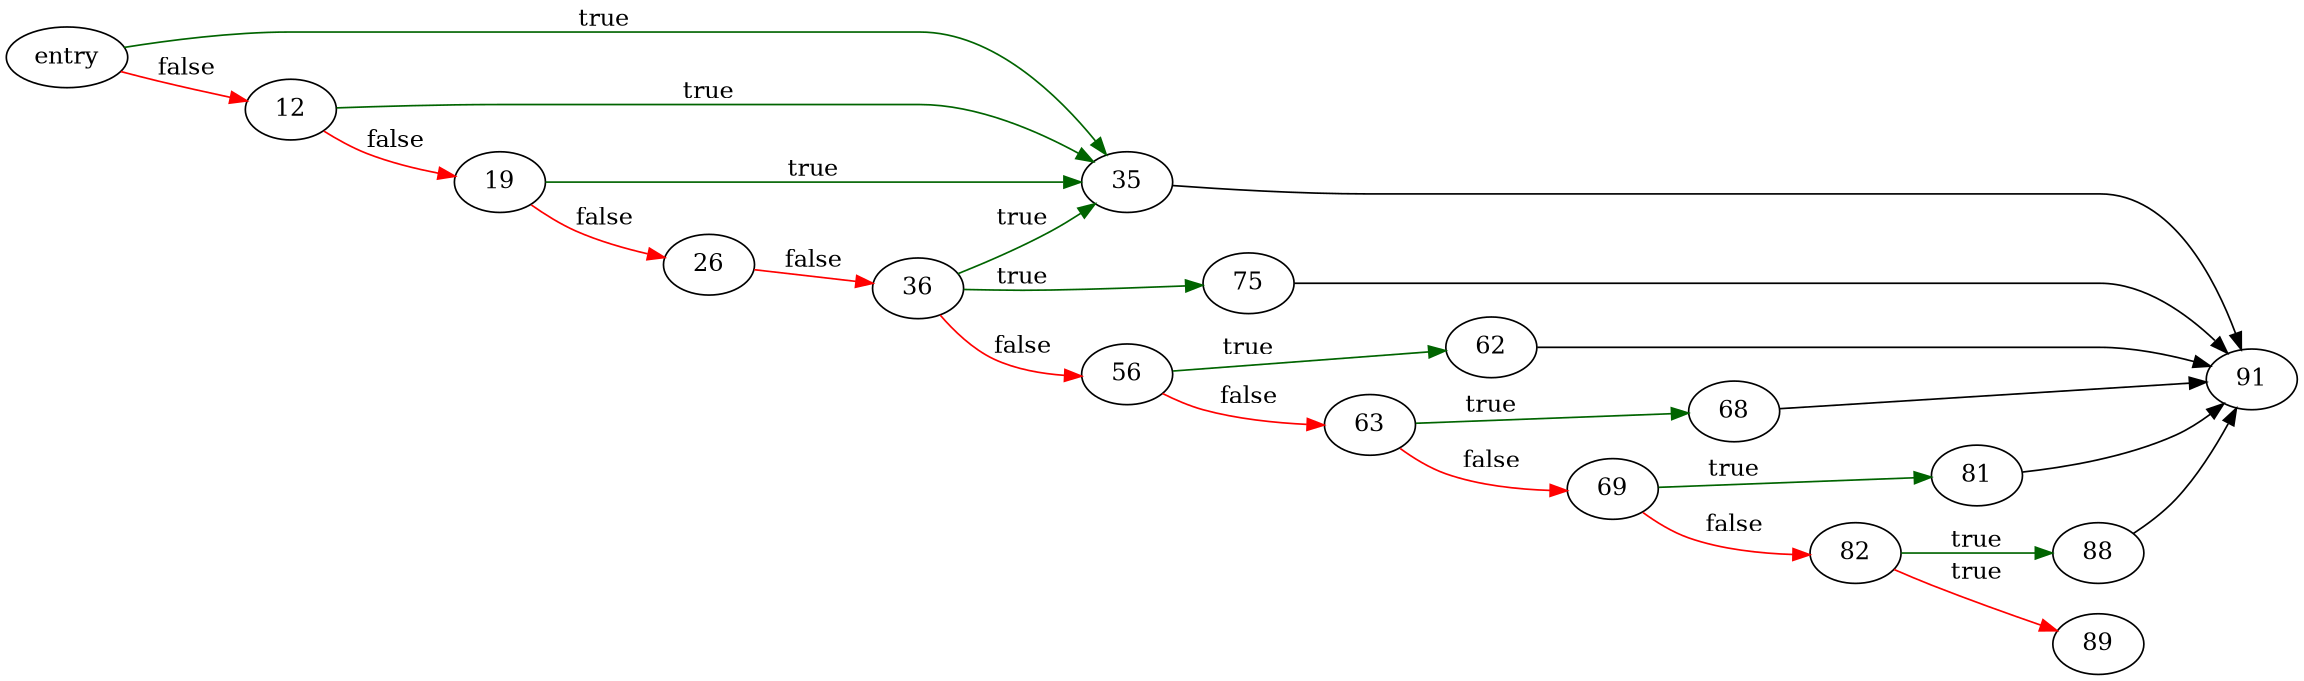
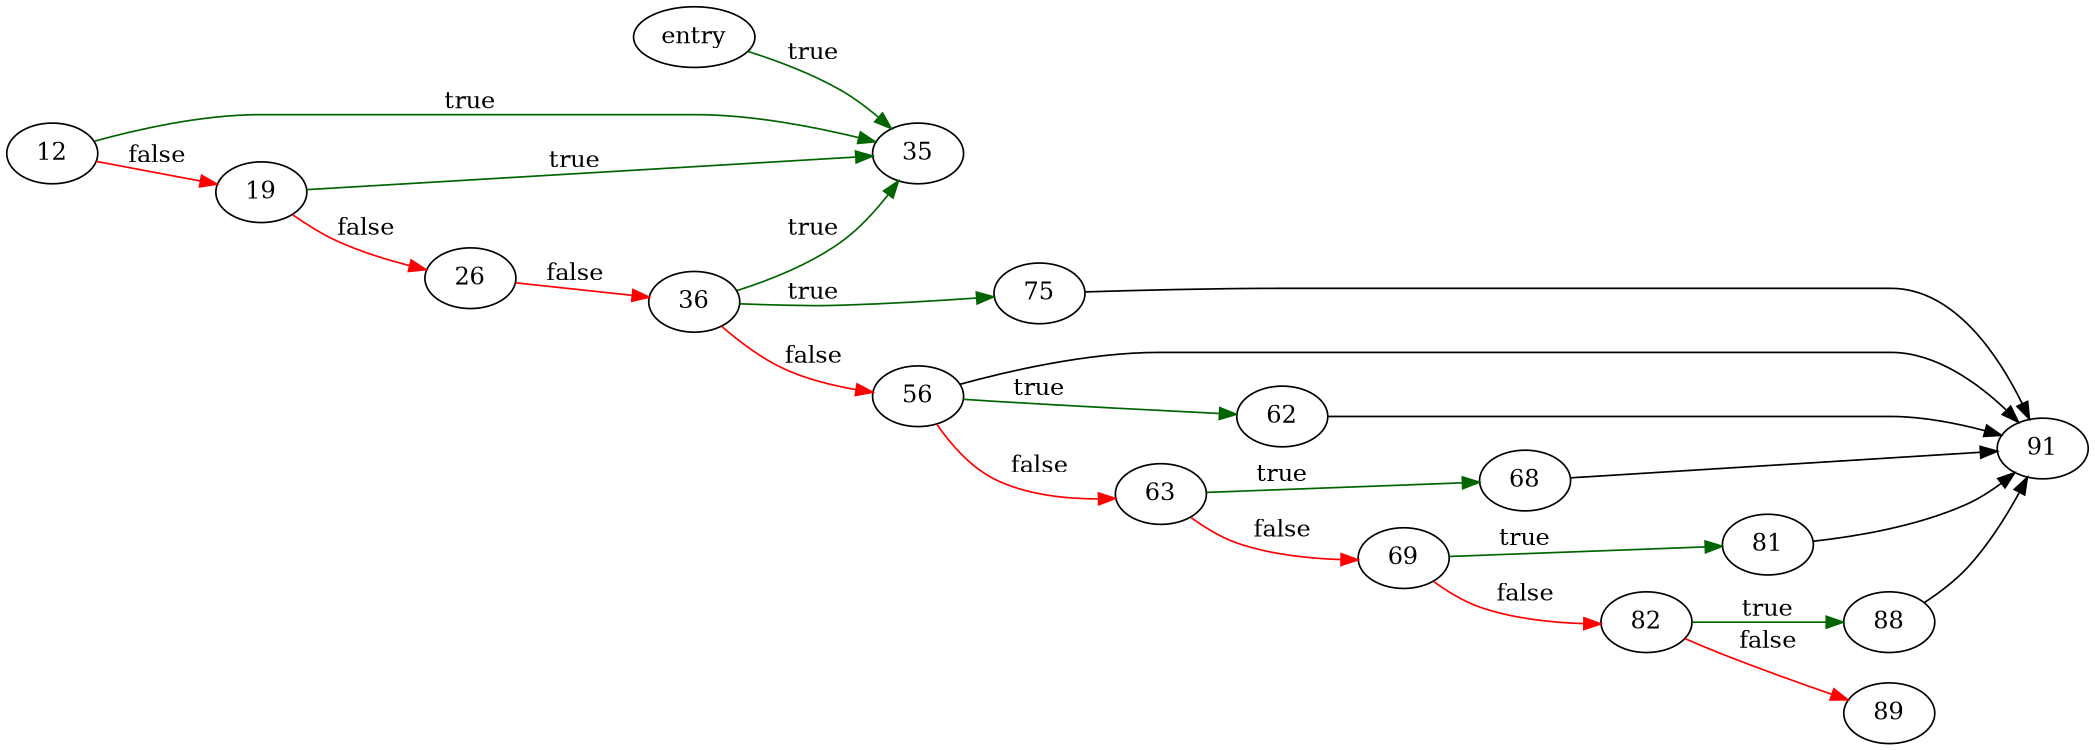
edge "entry" -> "12": removed, label "false"
edge "35" -> "91": now "56" -> "91"
edge "82" -> "89": label "true" -> "false"
